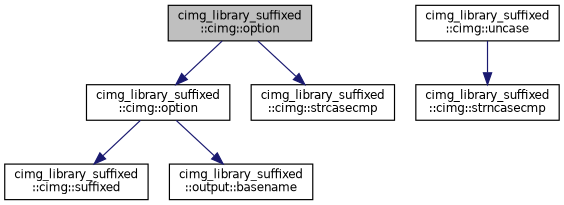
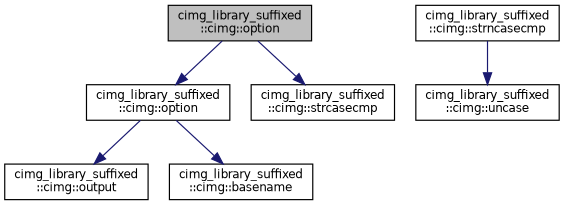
edge "cimg_library_suffixed ::cimg::uncase" -> "cimg_library_suffixed ::cimg::strncasecmp": reversed
node "cimg_library_suffixed ::cimg::suffixed": label "cimg_library_suffixed ::cimg::suffixed" -> "cimg_library_suffixed ::cimg::output"
node "cimg_library_suffixed ::output::basename": label "cimg_library_suffixed ::output::basename" -> "cimg_library_suffixed ::cimg::basename"
